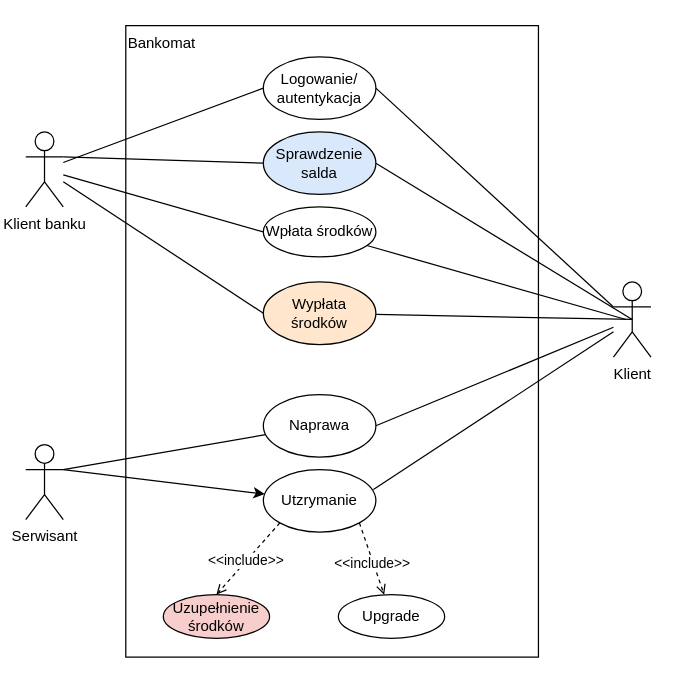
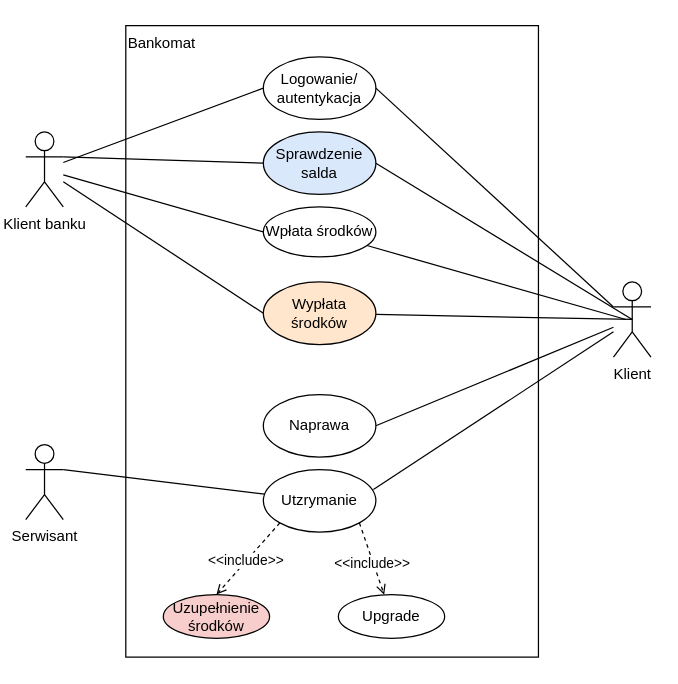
edge "Naprawa" -- "Serwisant": removed
edge "Serwisant" -> "Utzrymanie": arrowhead classic -> none
